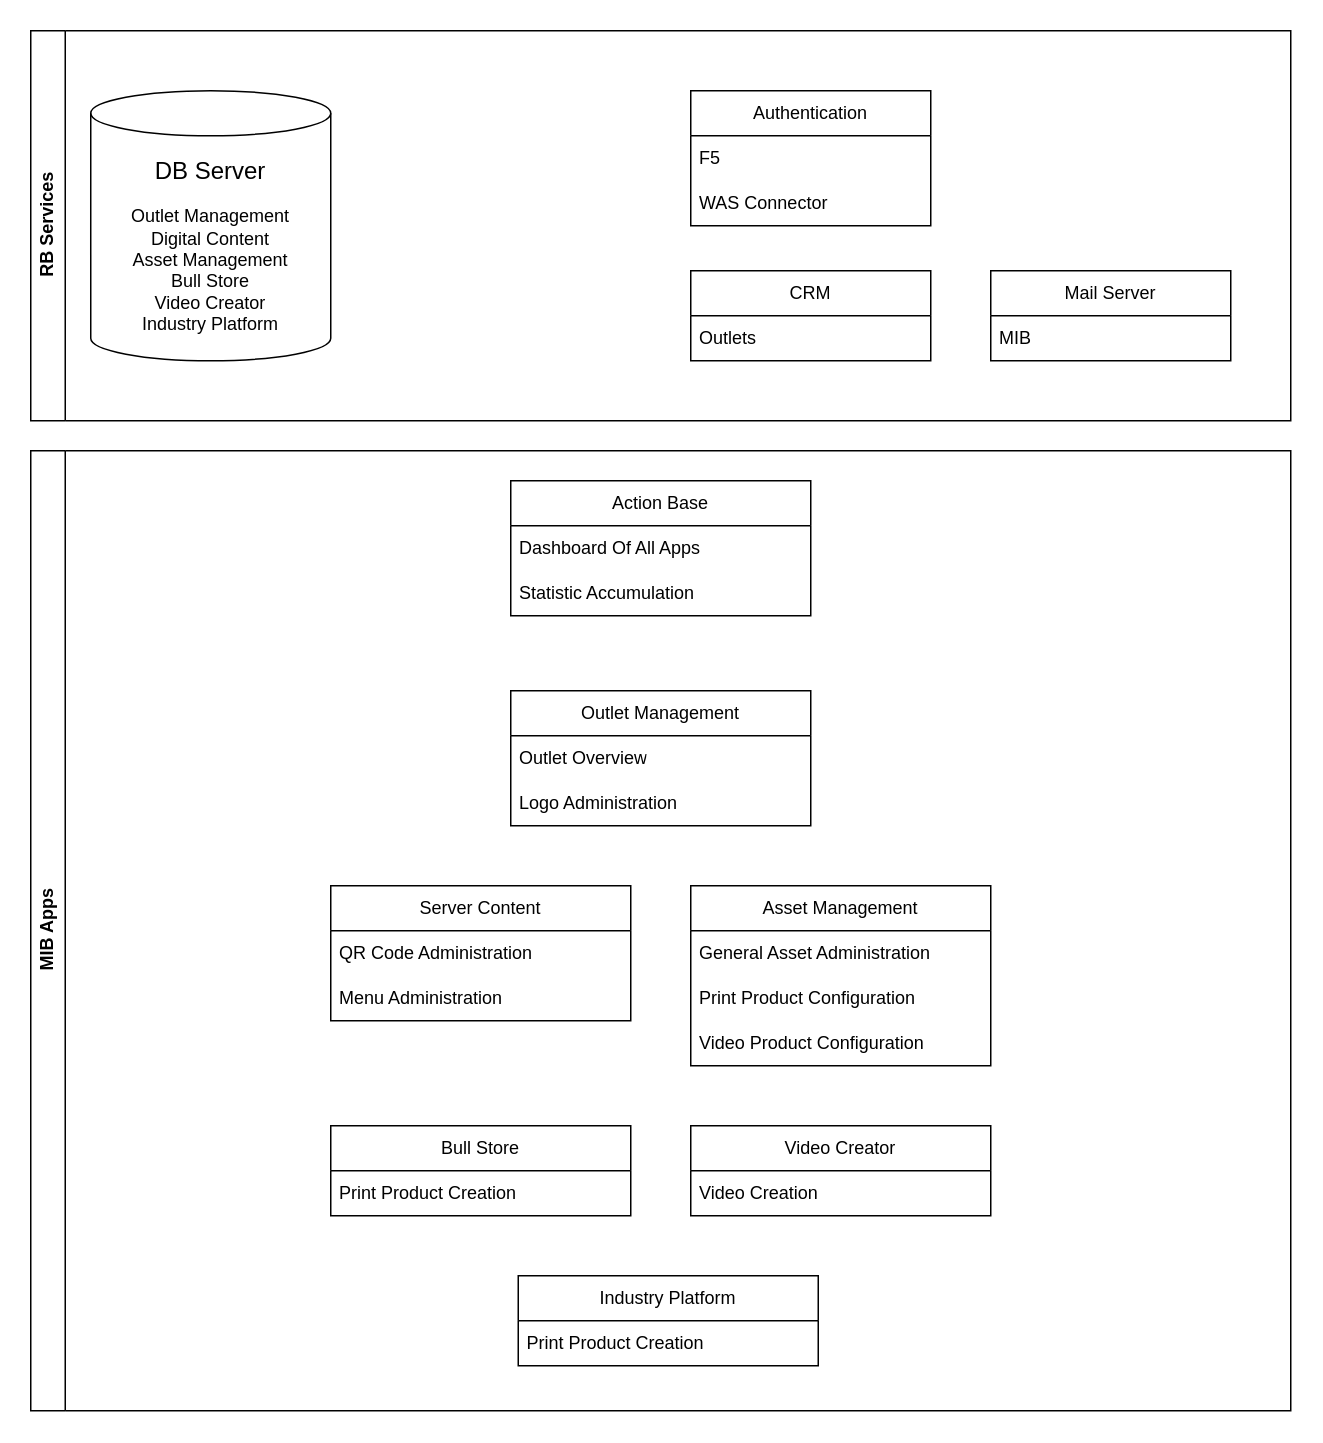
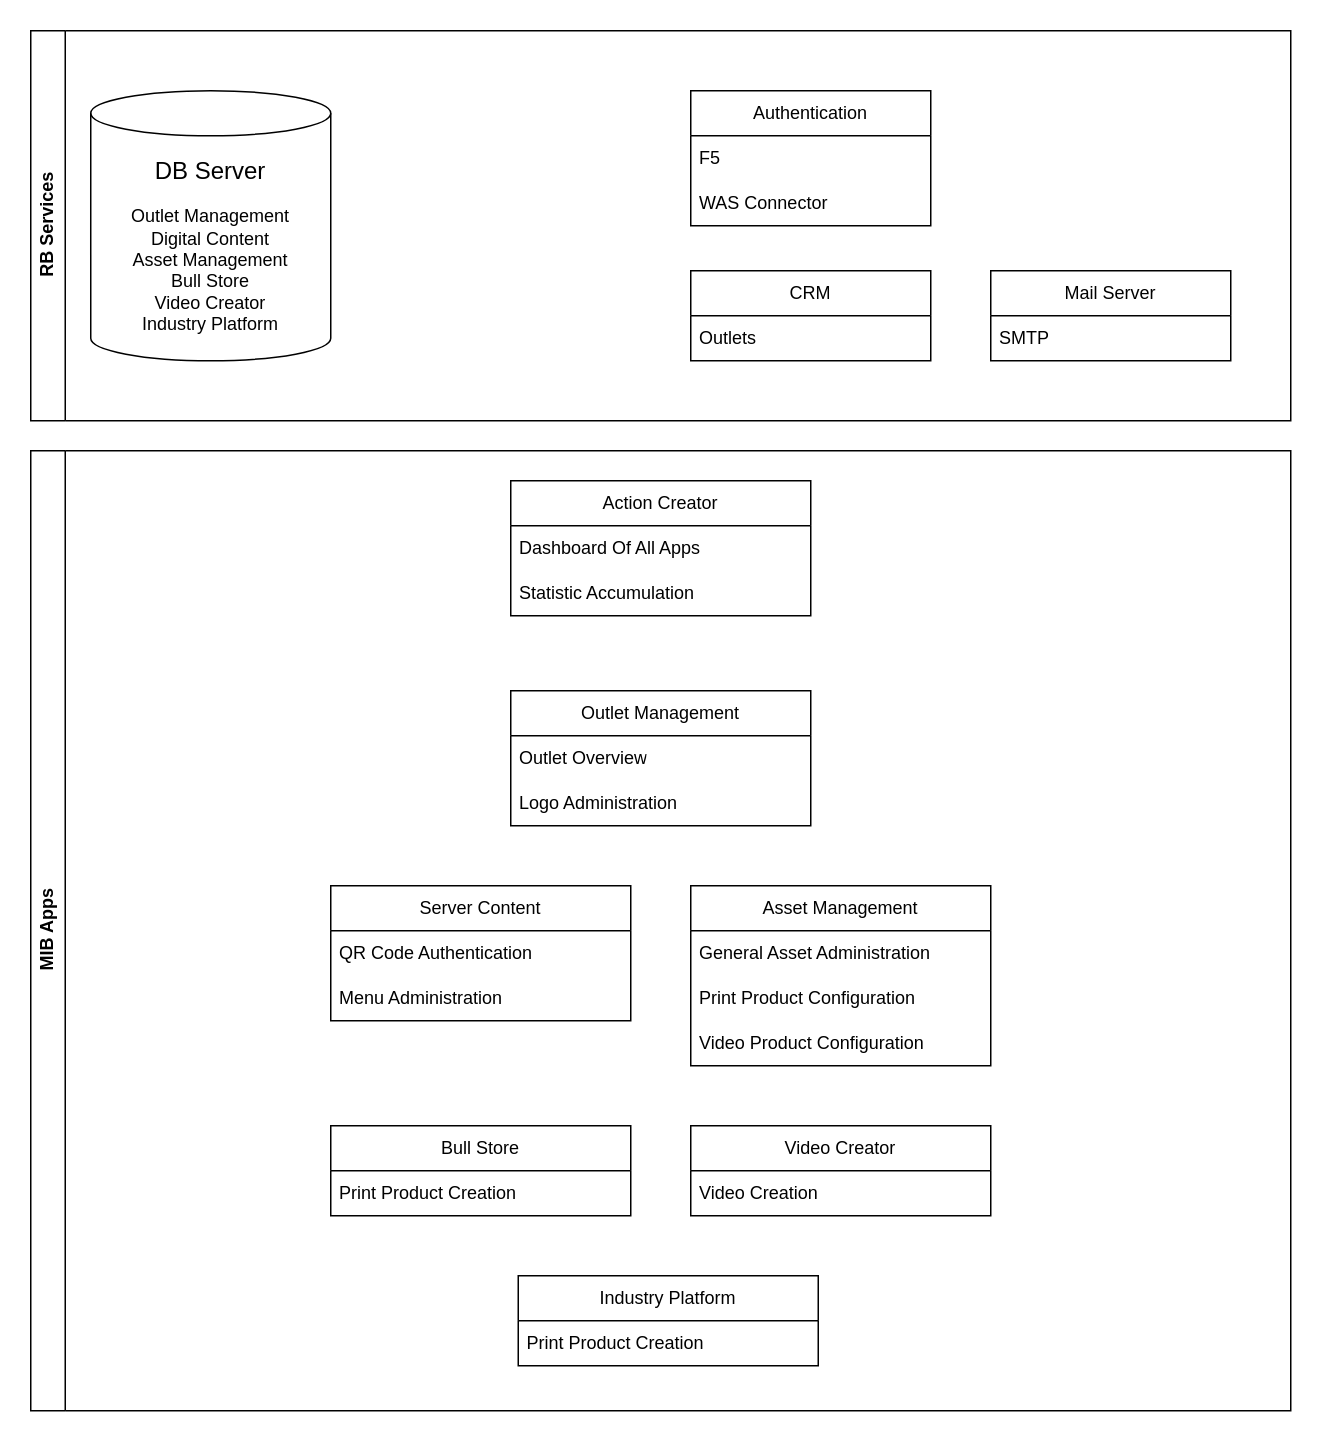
node "MIB": label "MIB" -> "SMTP"
node "Action Base": label "Action Base" -> "Action Creator"
node "QR Code Administration": label "QR Code Administration" -> "QR Code Authentication"
